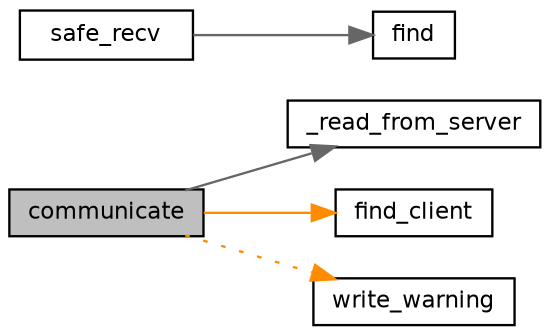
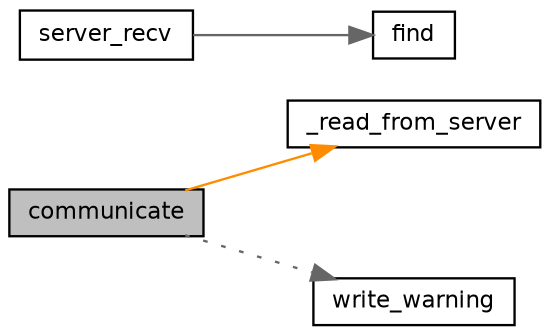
node "safe_recv": label "safe_recv" -> "server_recv"
edge "communicate" -> "_read_from_server": color gray40 -> darkorange
node "find_client": removed
edge "communicate" -> "write_warning": color darkorange -> gray40
